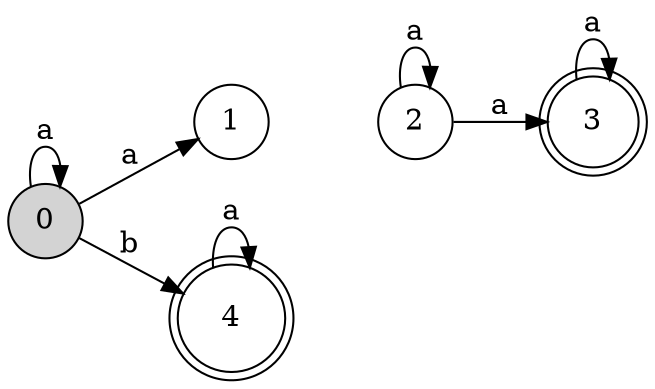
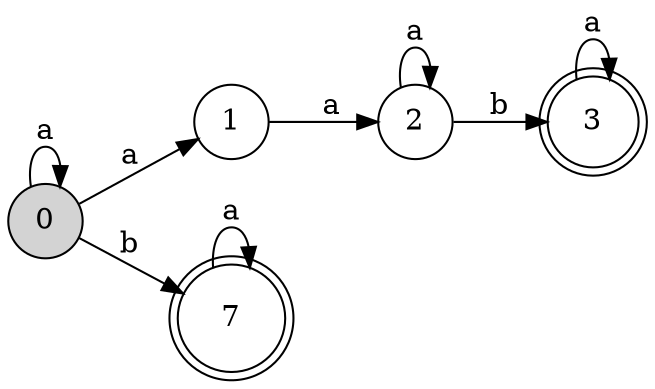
edge "2" -> "3": label "a" -> "b"
edge "1" -> "2": added, label "a"
node "4": label "4" -> "7"
